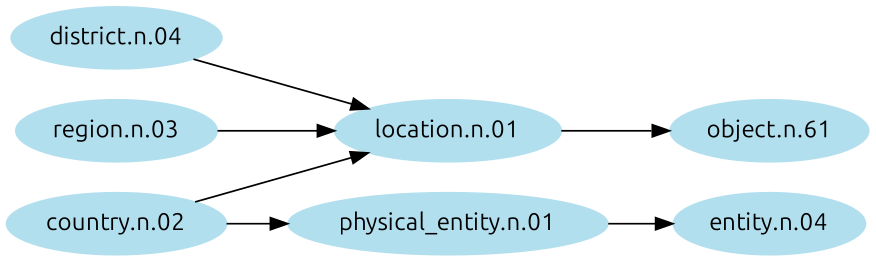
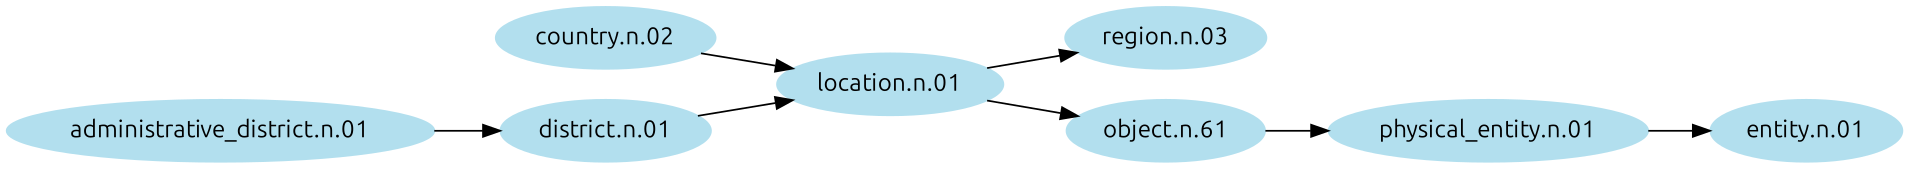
node "district.n.04": label "district.n.04" -> "district.n.01"
node "administrative_district.n.01": added
edge "region.n.03" -> "location.n.01": reversed
edge "country.n.02" -> "physical_entity.n.01": now "object.n.61" -> "physical_entity.n.01"
node "entity.n.04": label "entity.n.04" -> "entity.n.01"
